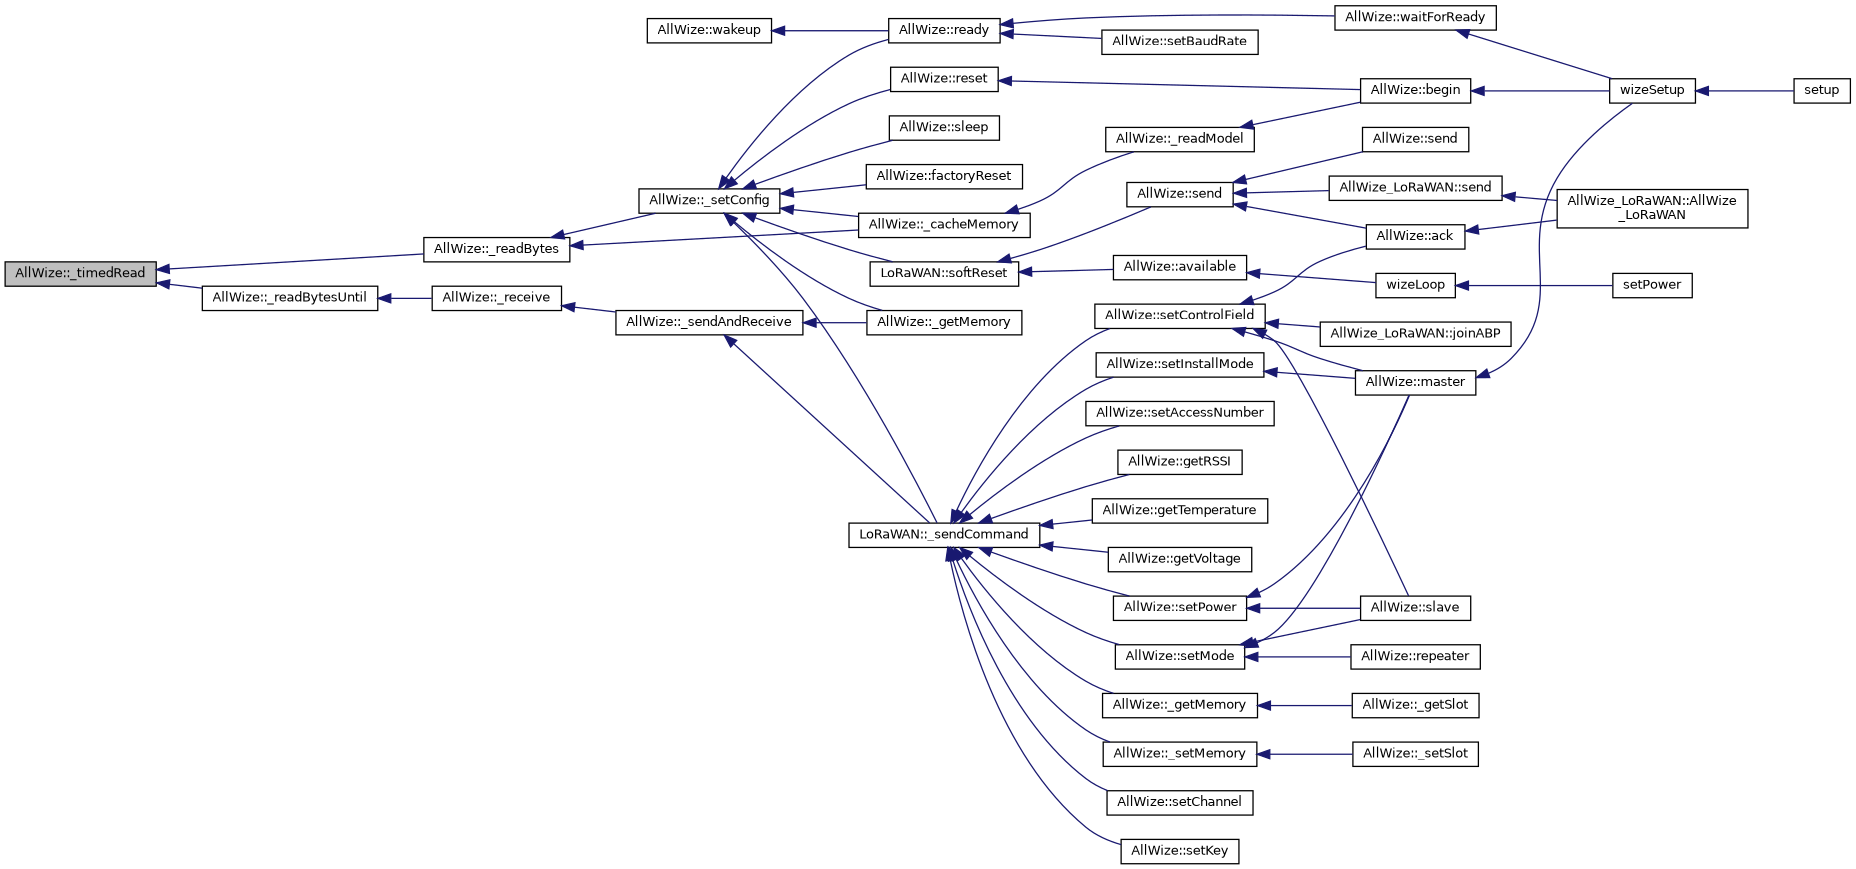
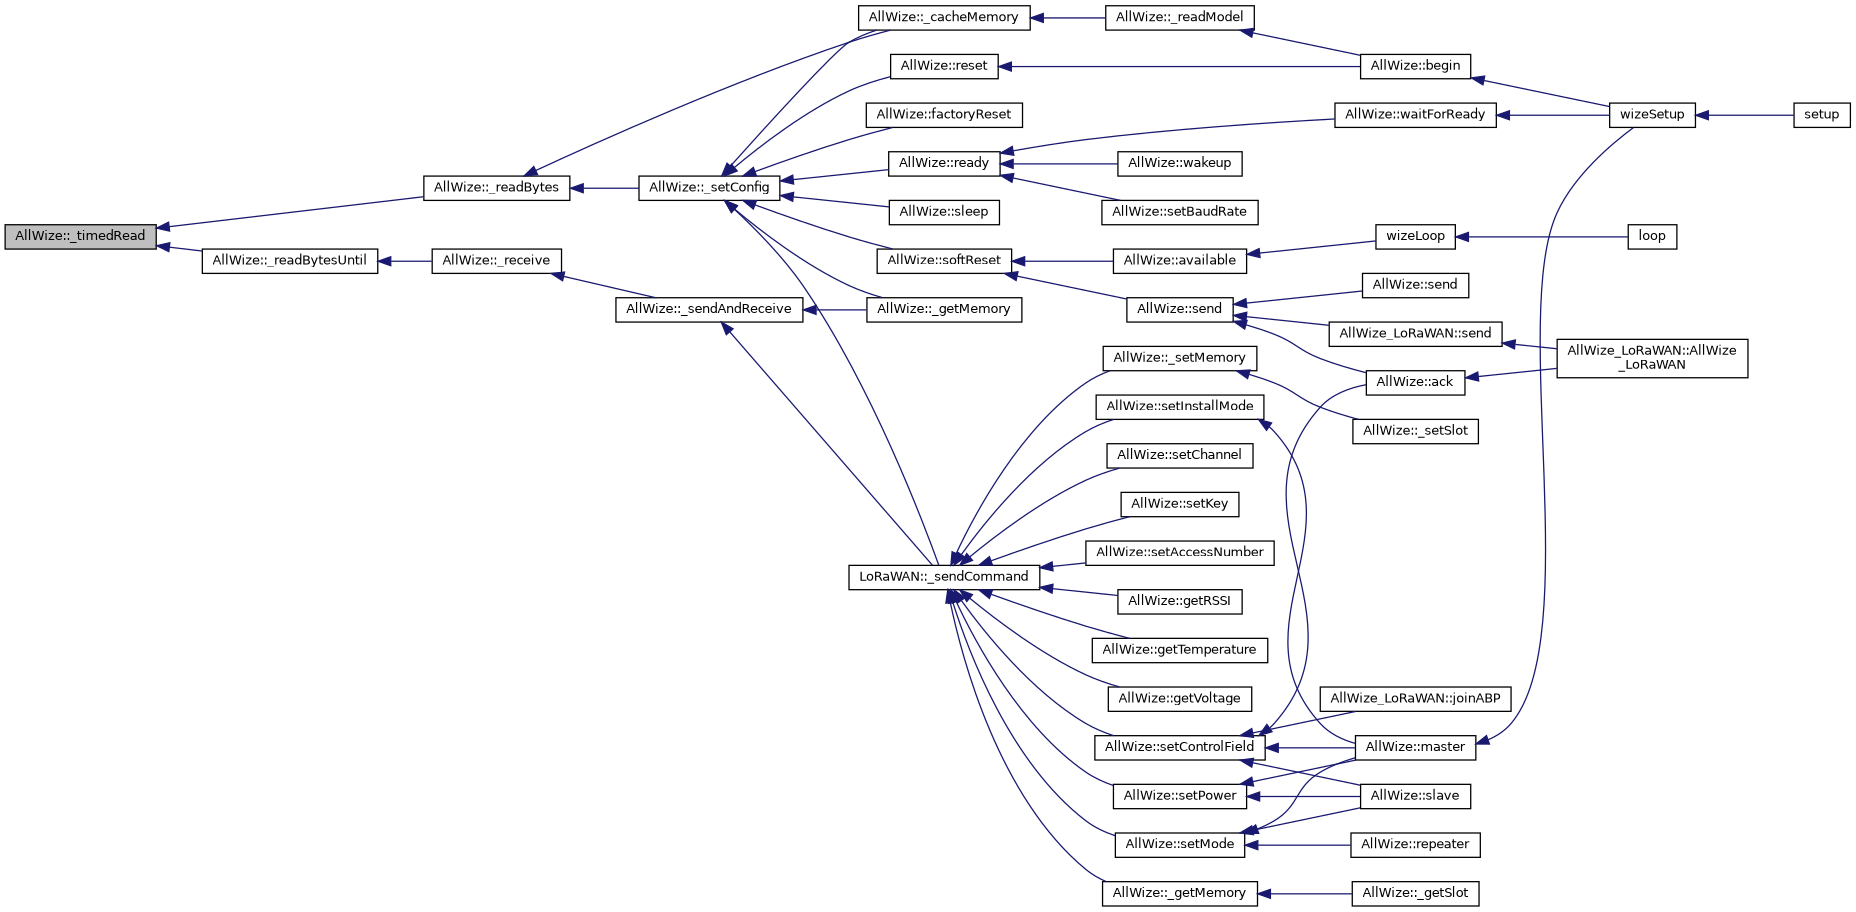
edge "AllWize::ready" -> "AllWize::wakeup": reversed
node "LoRaWAN::softReset": label "LoRaWAN::softReset" -> "AllWize::softReset"
node "setPower": label "setPower" -> "loop"
